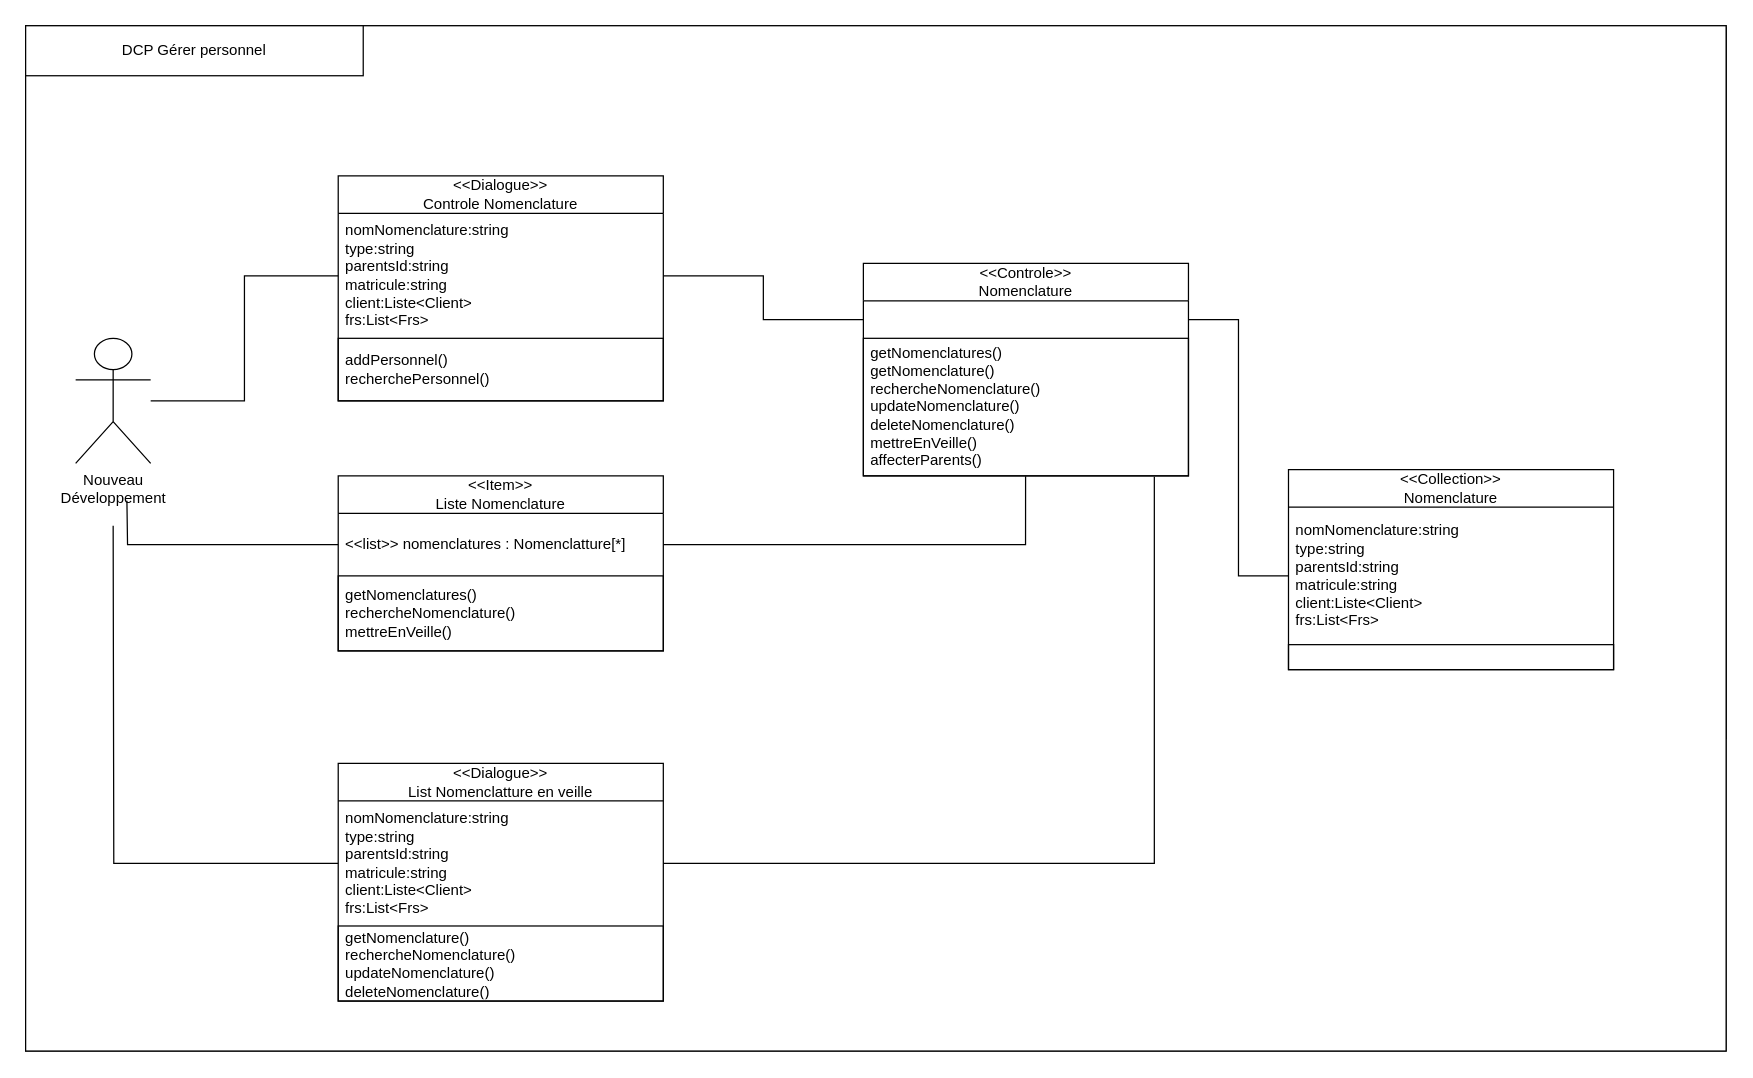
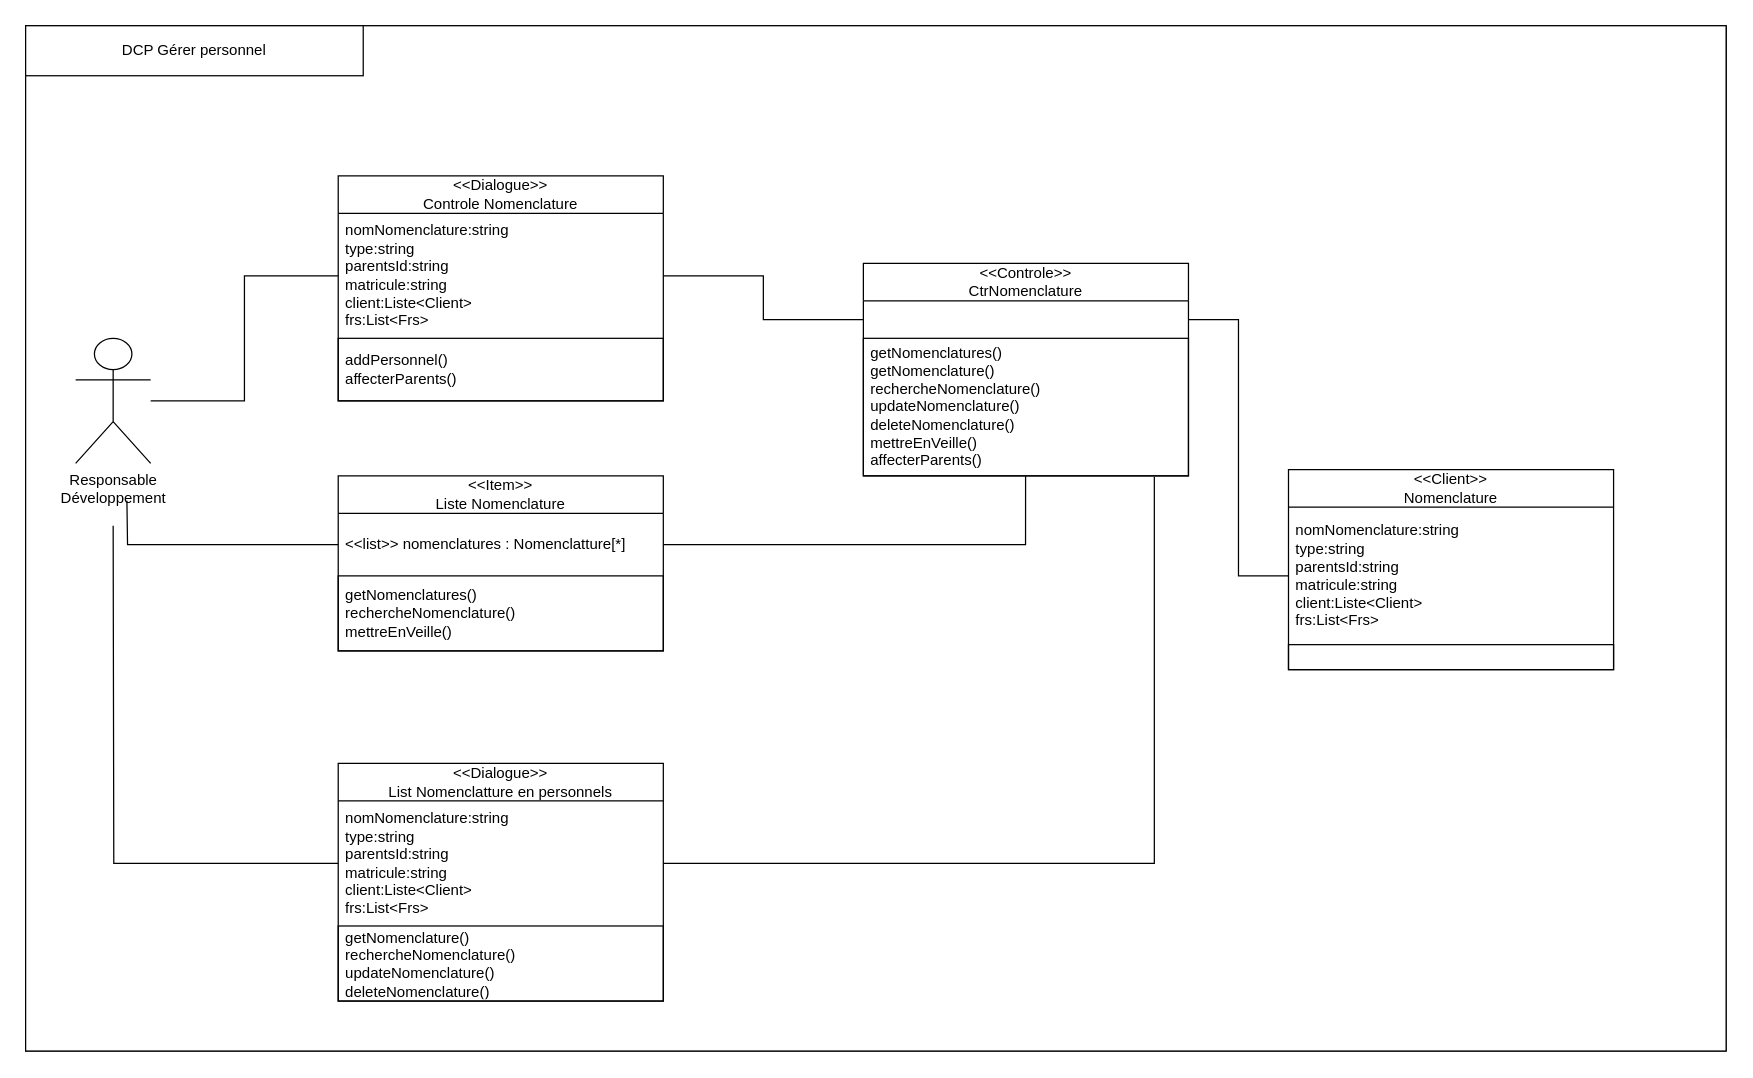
node "<<Controle>> Nomenclature": label "<<Controle>> Nomenclature" -> "<<Controle>> CtrNomenclature"
node "addPersonnel() recherchePersonnel()": label "addPersonnel() recherchePersonnel()" -> "addPersonnel() affecterParents()"
node "<<Collection>> Nomenclature": label "<<Collection>> Nomenclature" -> "<<Client>> Nomenclature"
node "Nouveau Développement": label "Nouveau Développement" -> "Responsable Développement"
node "<<Dialogue>> List Nomenclatture en veille": label "<<Dialogue>> List Nomenclatture en veille" -> "<<Dialogue>> List Nomenclatture en personnels"
